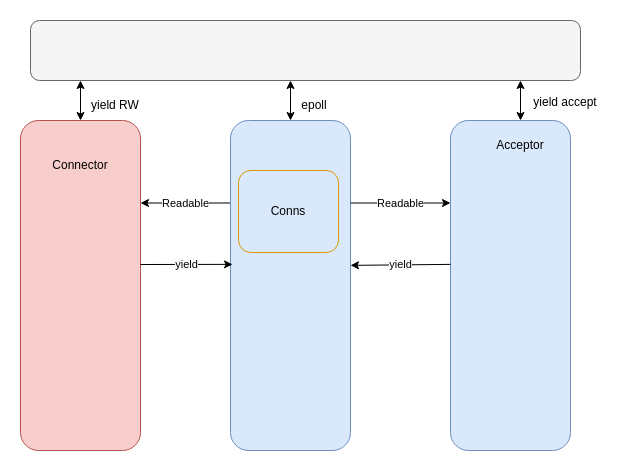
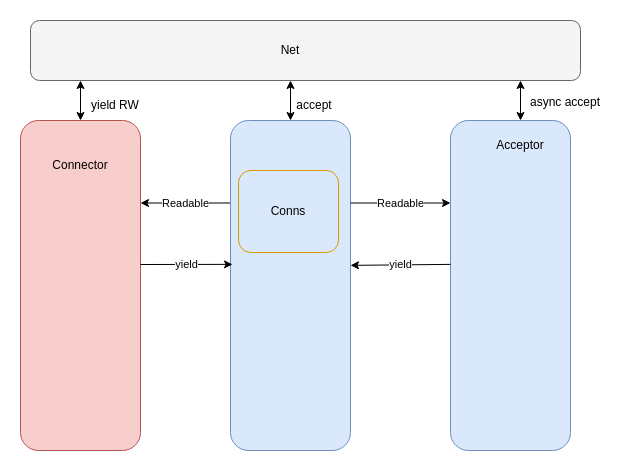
node "Net": added
node "yield accept": label "yield accept" -> "async accept"
node "epoll": label "epoll" -> "accept"
